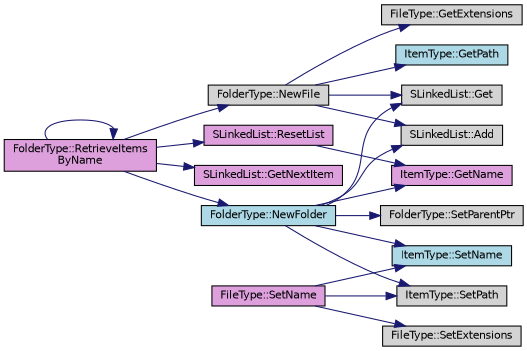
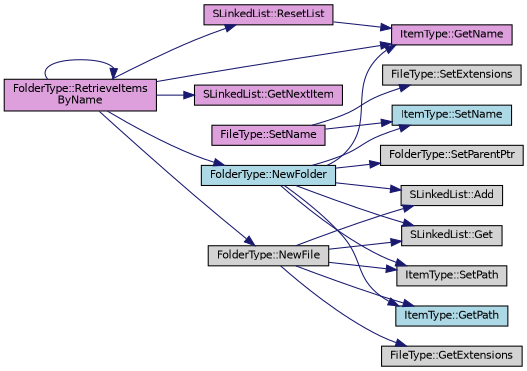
edge "FolderType::RetrieveItems ByName" -> "ItemType::GetName": added
edge "FolderType::NewFolder" -> "ItemType::GetPath": added
edge "FileType::SetName" -> "ItemType::SetPath": now "FolderType::NewFile" -> "ItemType::SetPath"
